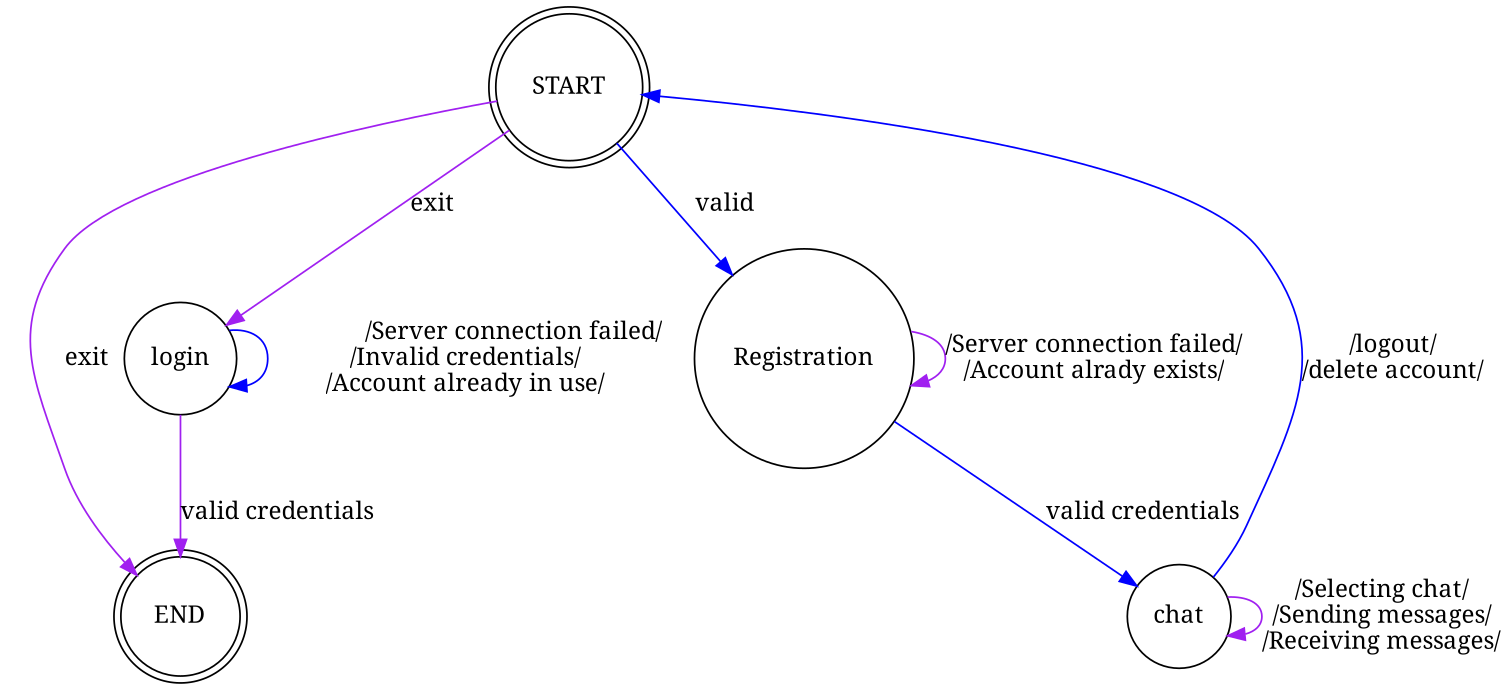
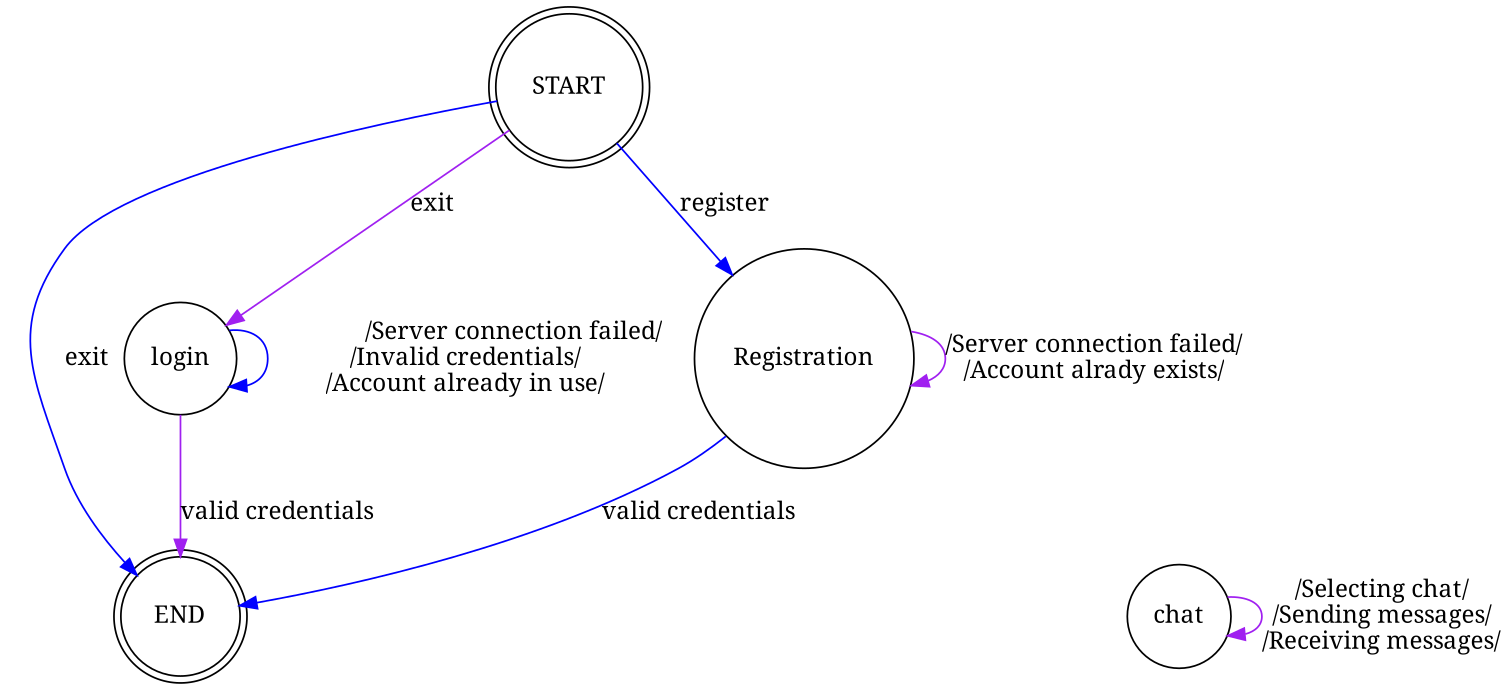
edge "chat" -> "START": removed, label "/logout/ /delete account/"
edge "START" -> "Registration": label "valid" -> "register"
edge "START" -> "END": color purple -> blue
edge "Registration" -> "chat": now "Registration" -> "END"
